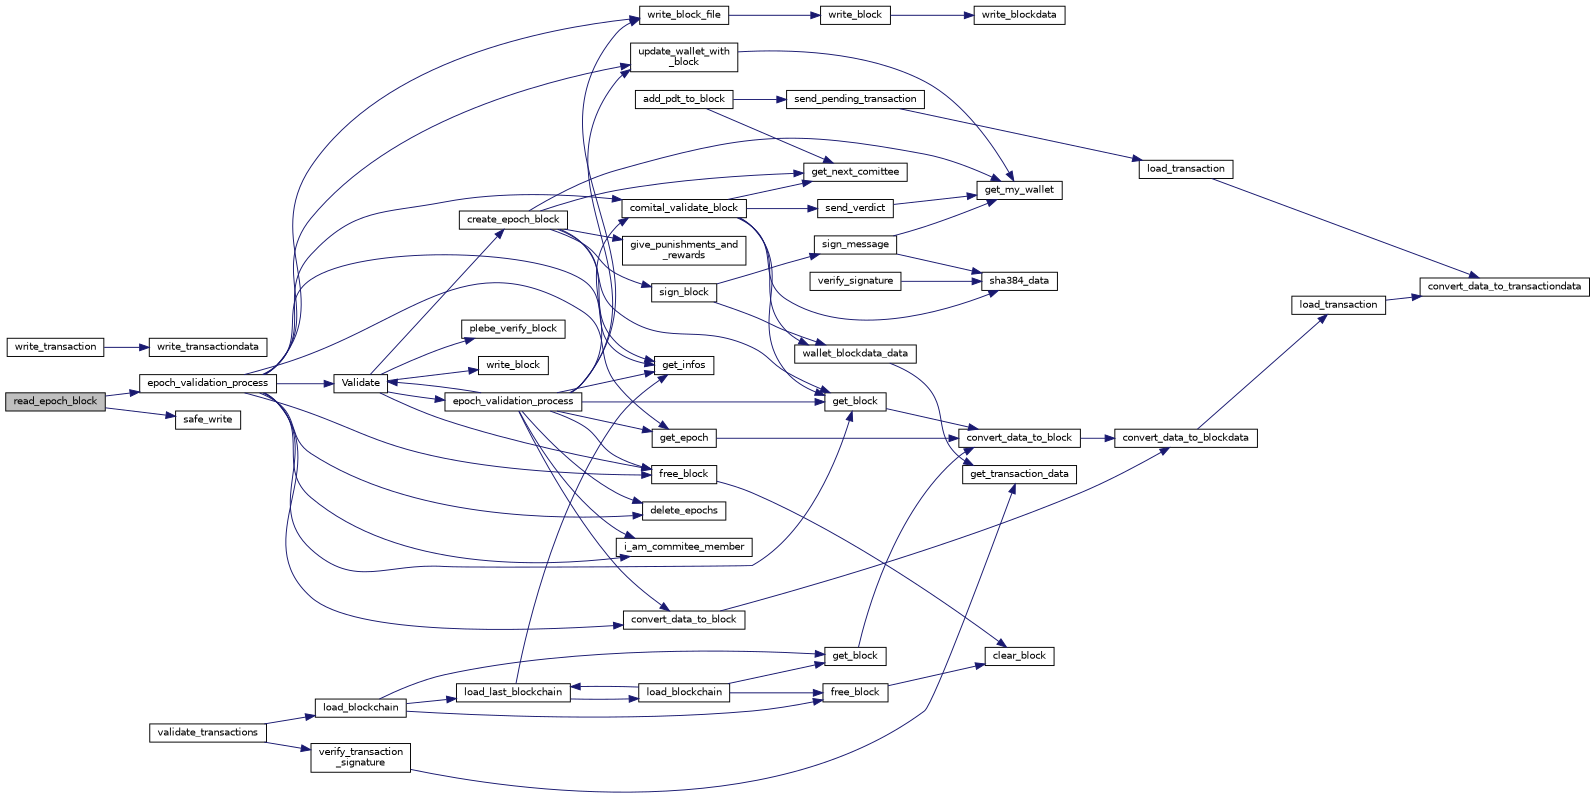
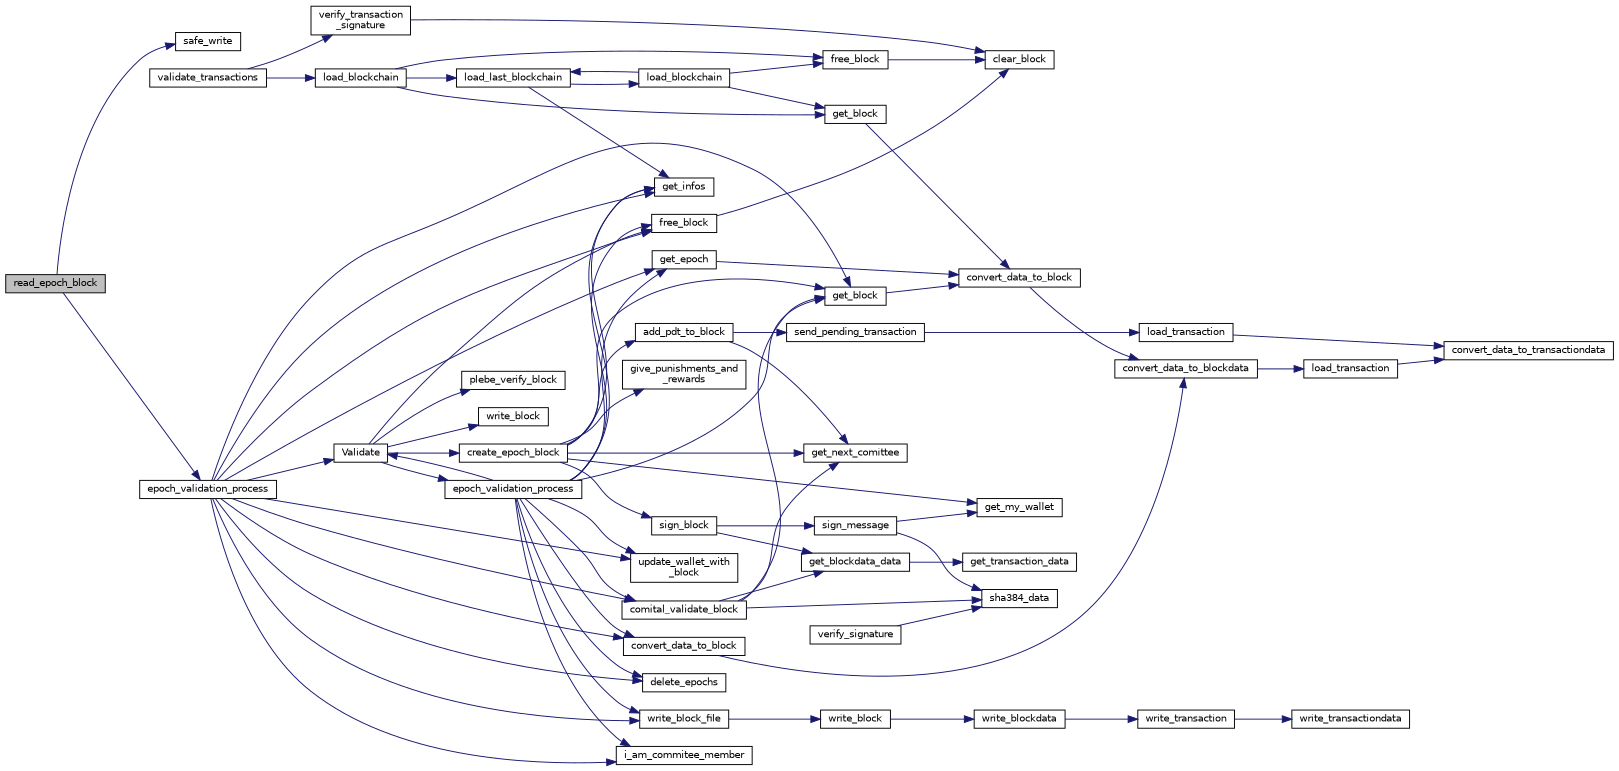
edge "update_wallet_with _block" -> "get_my_wallet": removed
node "send_verdict": removed
node "wallet_blockdata_data": label "wallet_blockdata_data" -> "get_blockdata_data"
edge "create_epoch_block" -> "add_pdt_to_block": added
edge "write_blockdata" -> "write_transaction": added
edge "verify_transaction _signature" -> "get_transaction_data": now "verify_transaction _signature" -> "clear_block"
